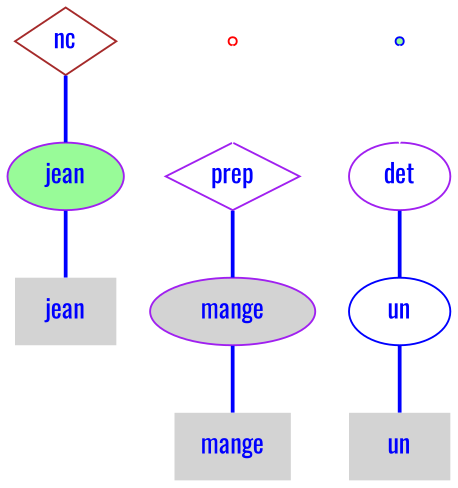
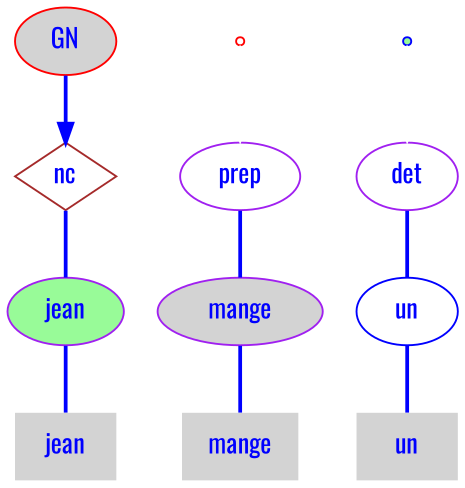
node "GN": added
node "prep": shape diamond -> ellipse
